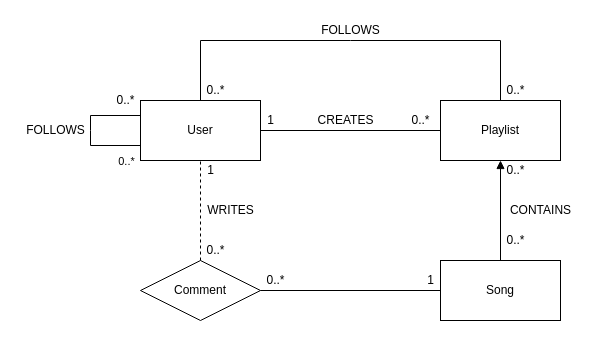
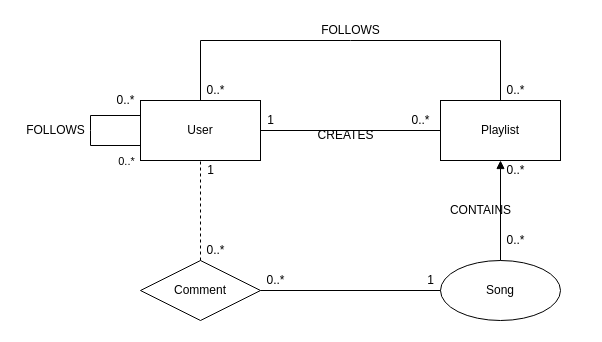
node "CREATES": moved (346, 121) -> (346, 136)
node "WRITES": removed
node "CONTAINS": moved (541, 211) -> (481, 211)
node "Song": shape rectangle -> ellipse
